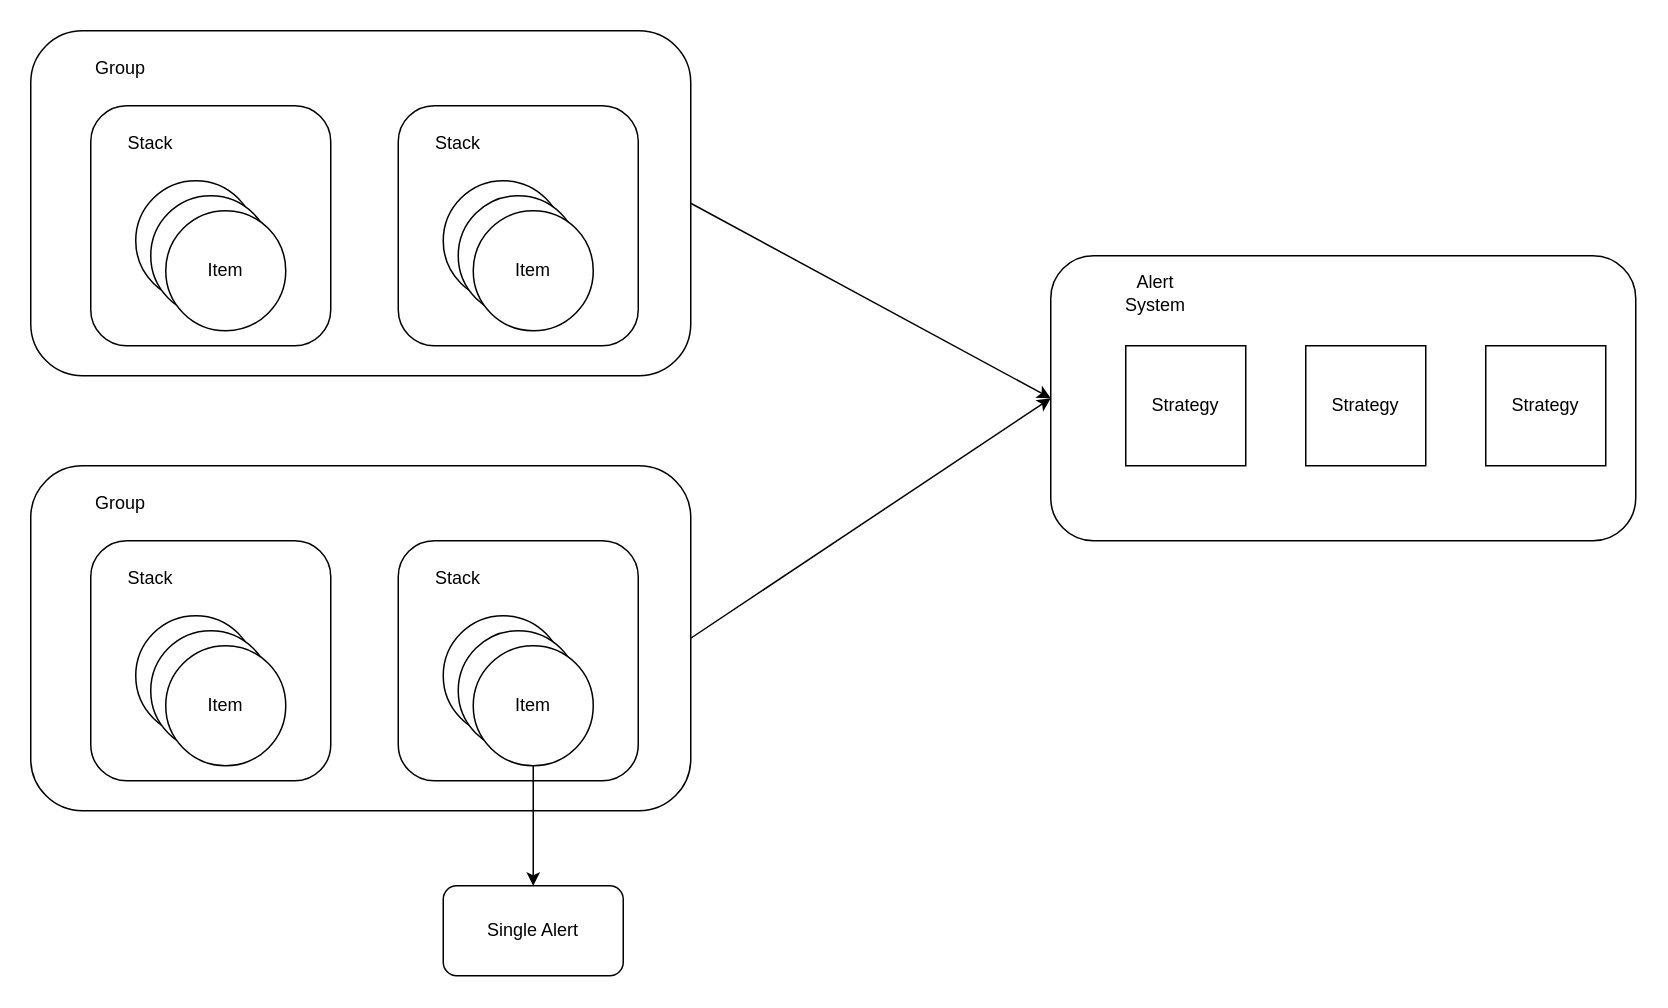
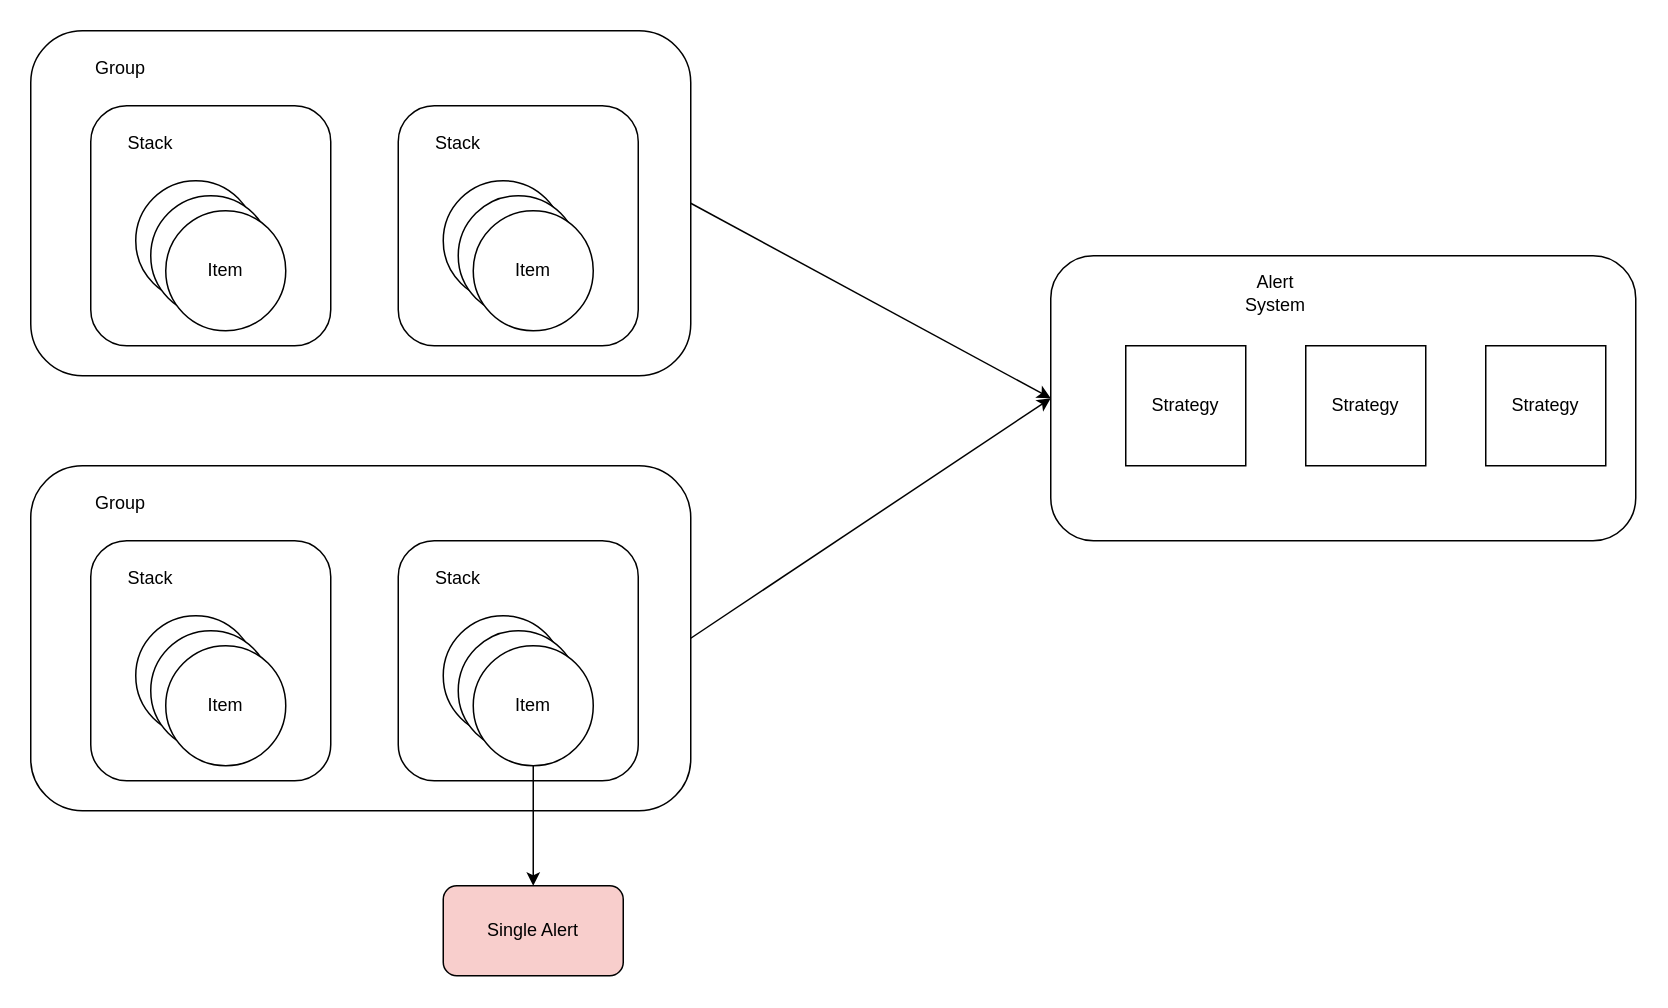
node "Alert System": moved (1156, 293) -> (1276, 293)
node "Single Alert": fillcolor #ffffff -> #f8cecc
